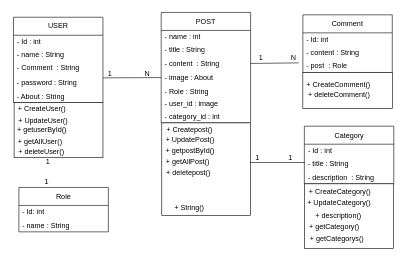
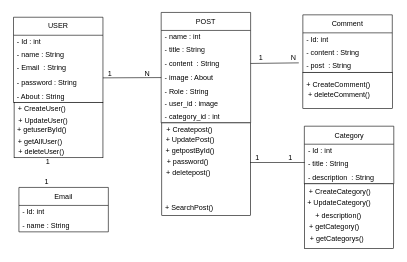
node "- post : Role": label "- post : Role" -> "- post : String"
node "- Comment : String": label "- Comment : String" -> "- Email : String"
node "+ getAllPost()": label "+ getAllPost()" -> "+ password()"
node "Role": label "Role" -> "Email"
node "+ String()": label "+ String()" -> "+ SearchPost()"
